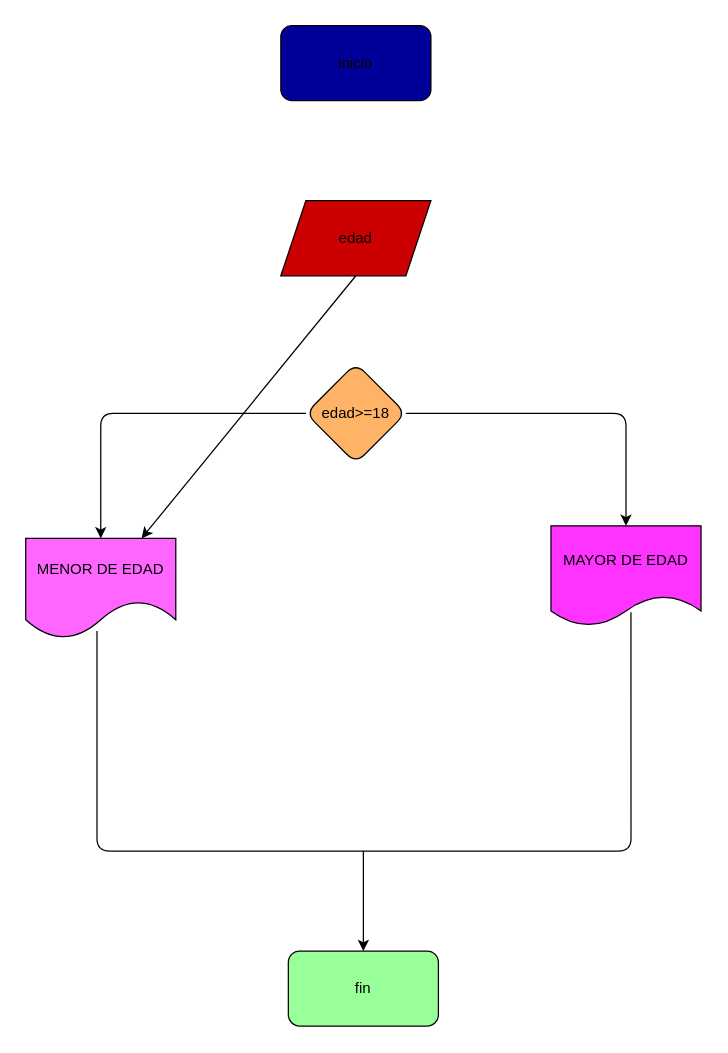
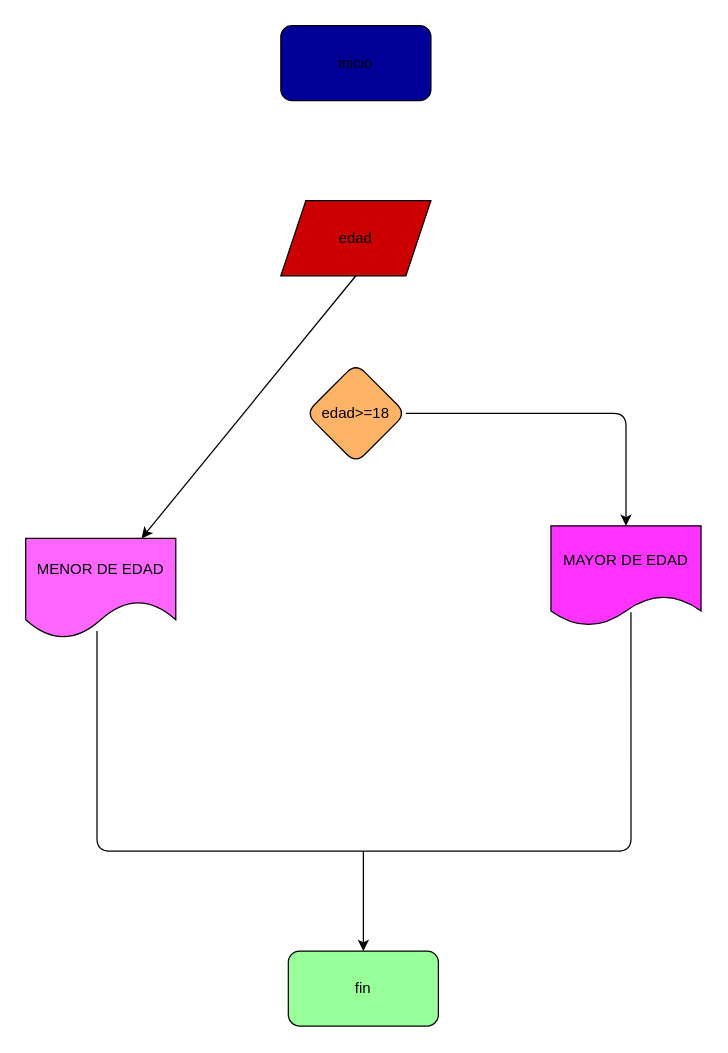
edge "edad>=18" -> "MENOR DE EDAD": removed
